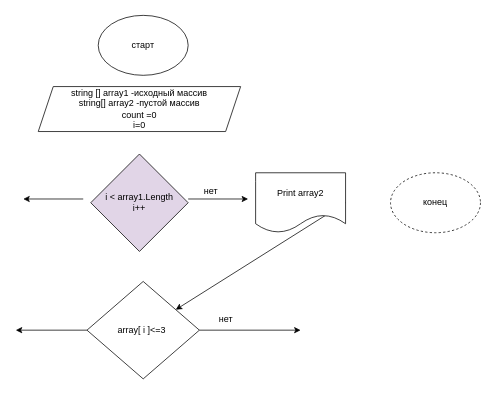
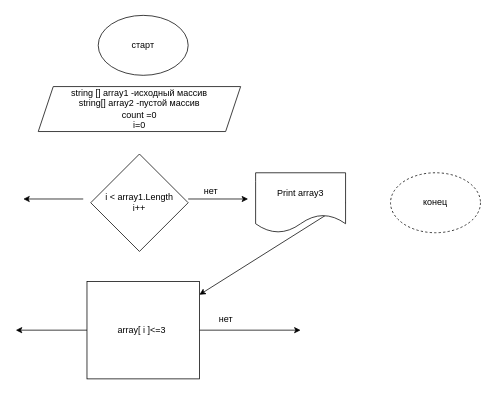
node "Print array2": label "Print array2" -> "Print array3"
node "i < array1.Length i++": fillcolor #e1d5e7 -> #ffffff
node "array[ i ]<=3": shape diamond -> rectangle
